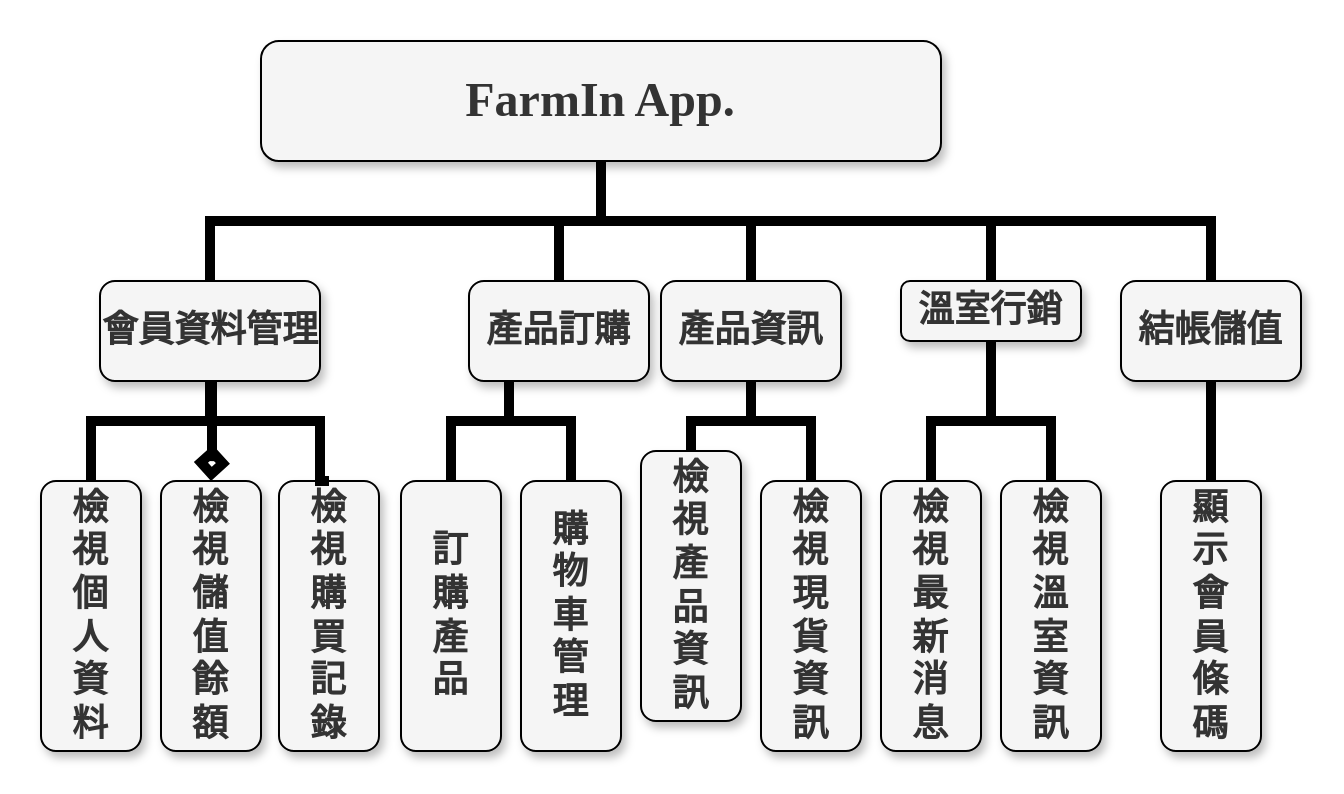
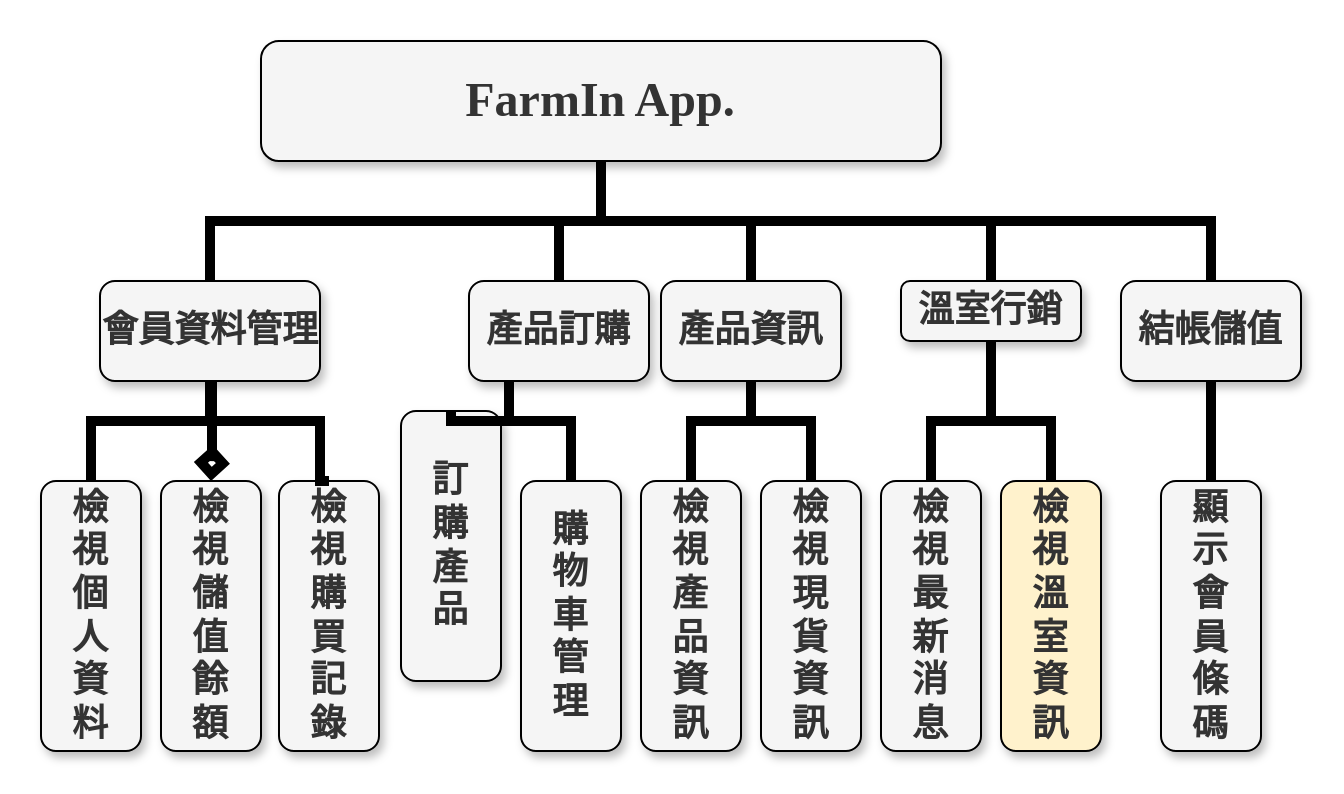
node "檢視產品資訊": moved (691, 586) -> (691, 616)
node "訂購產品": moved (451, 616) -> (451, 546)
node "檢視溫室資訊": fillcolor #f5f5f5 -> #fff2cc
